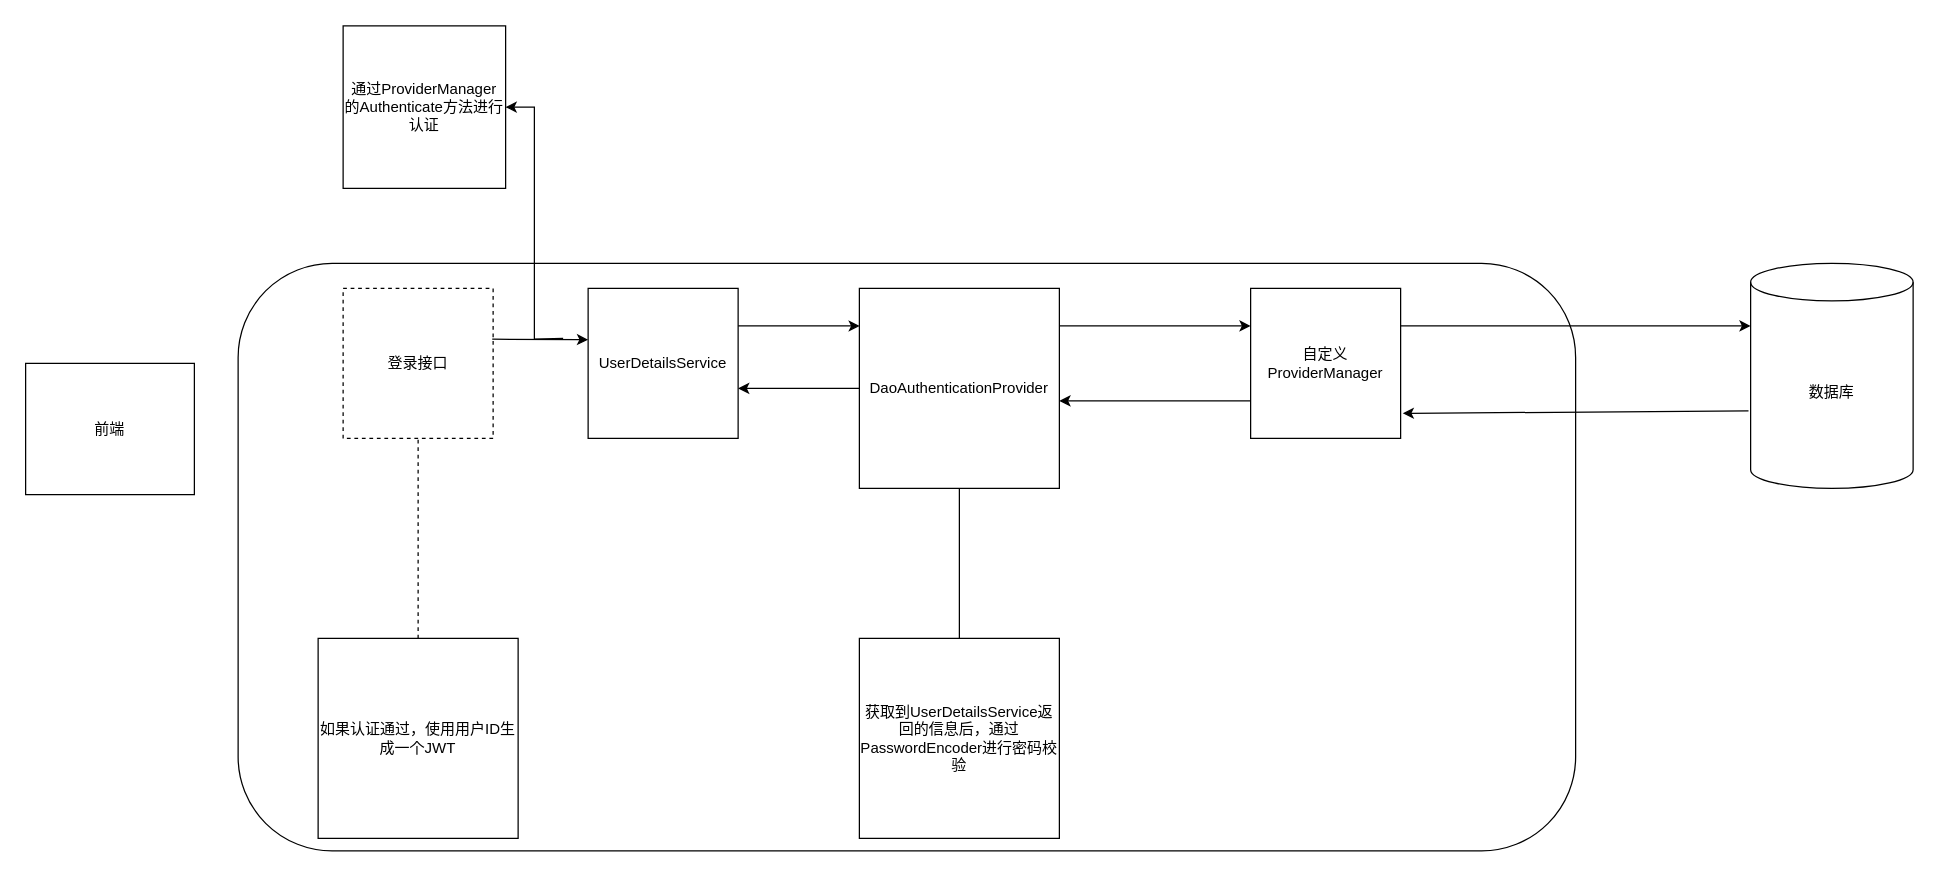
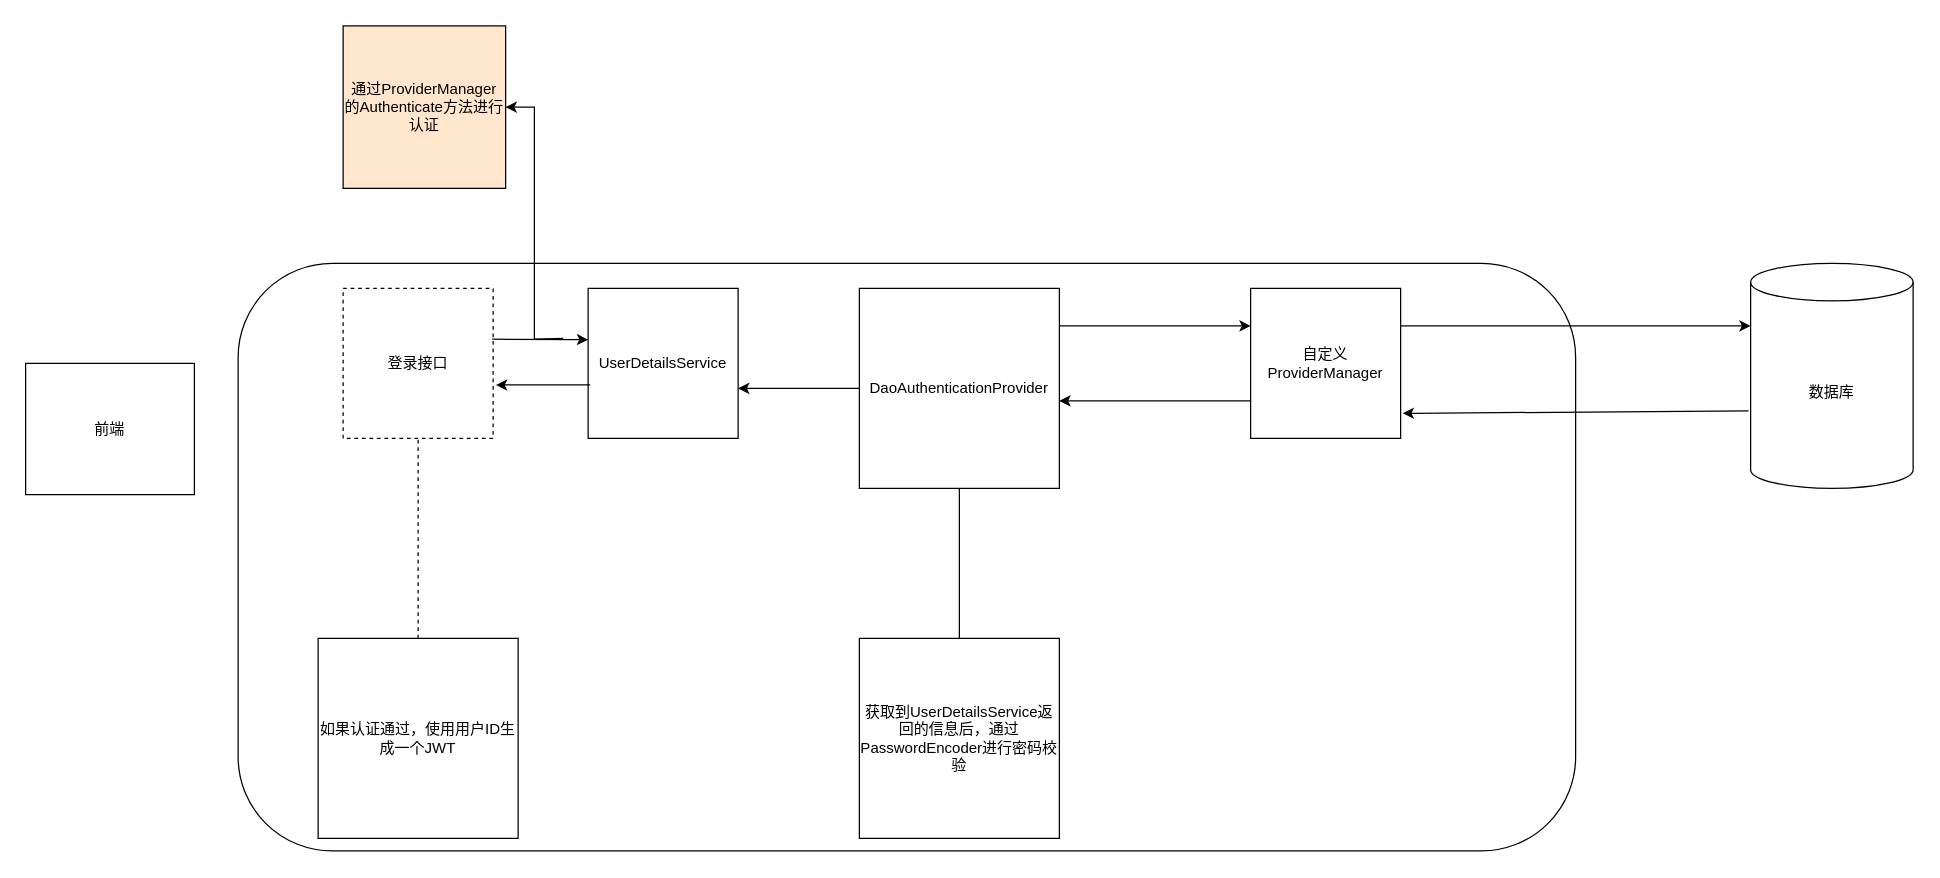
node "通过ProviderManager的Authenticate方法进行认证": fillcolor #ffffff -> #ffe6cc
edge "UserDetailsService" -> "DaoAuthenticationProvider": removed
edge "UserDetailsService" -> "登录接口": added
